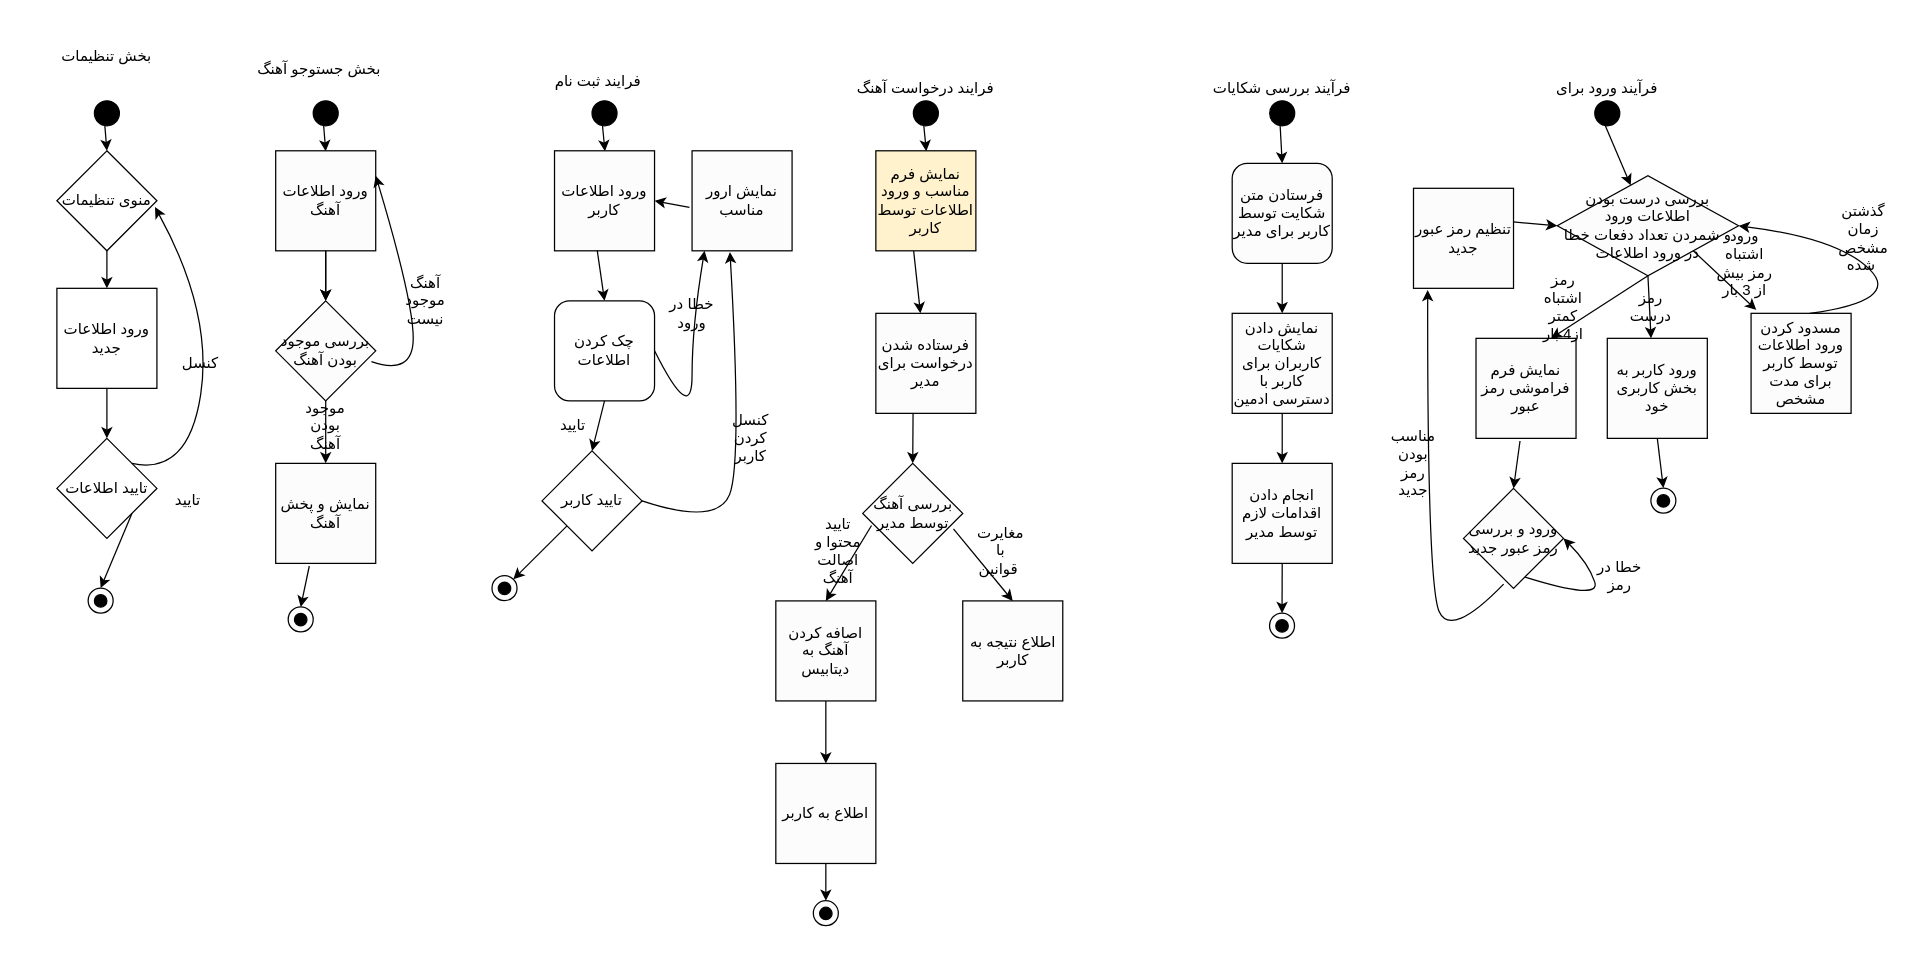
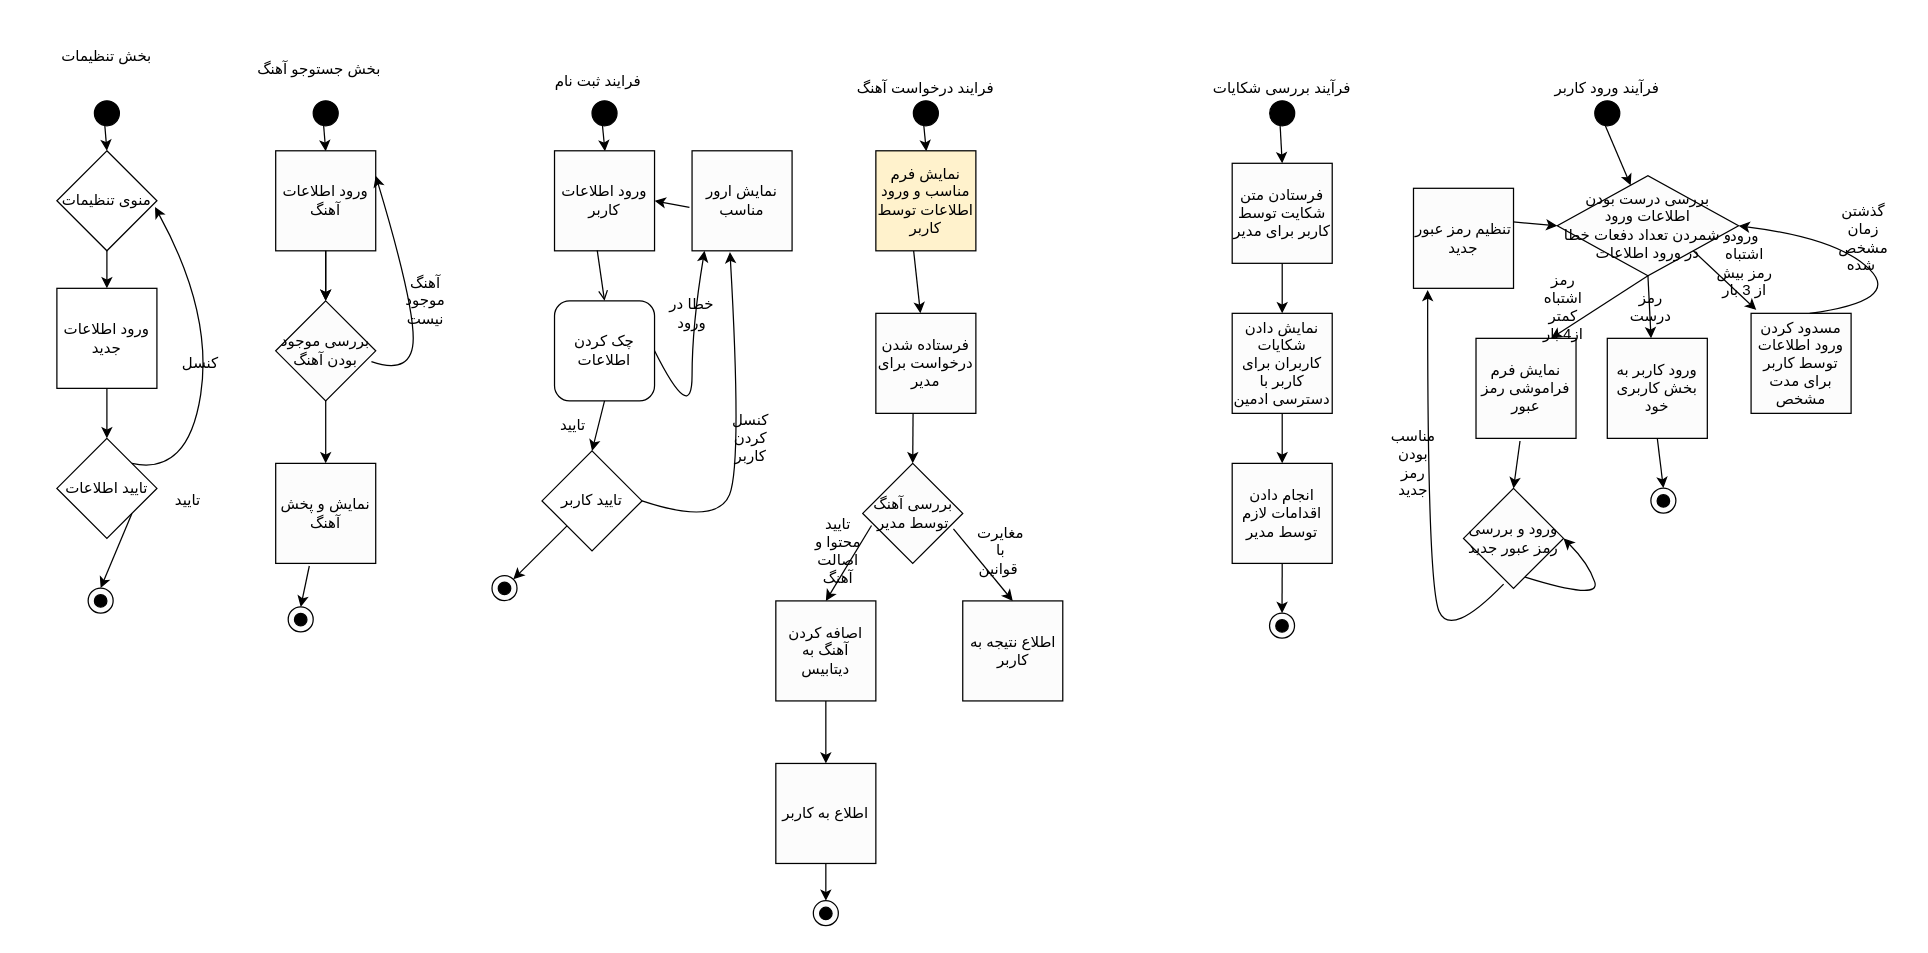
node "فرآیند ورود برای": label "فرآیند ورود برای" -> "فرآیند ورود کاربر"
node "فرستادن متن شکایت توسط کاربر برای مدیر": shape rounded rectangle -> rectangle
edge "ورود اطلاعات کاربر" -> "چک کردن اطلاعات": arrowhead classic -> open
node "موجود بودن آهنگ": removed
node "خطا در رمز": removed
